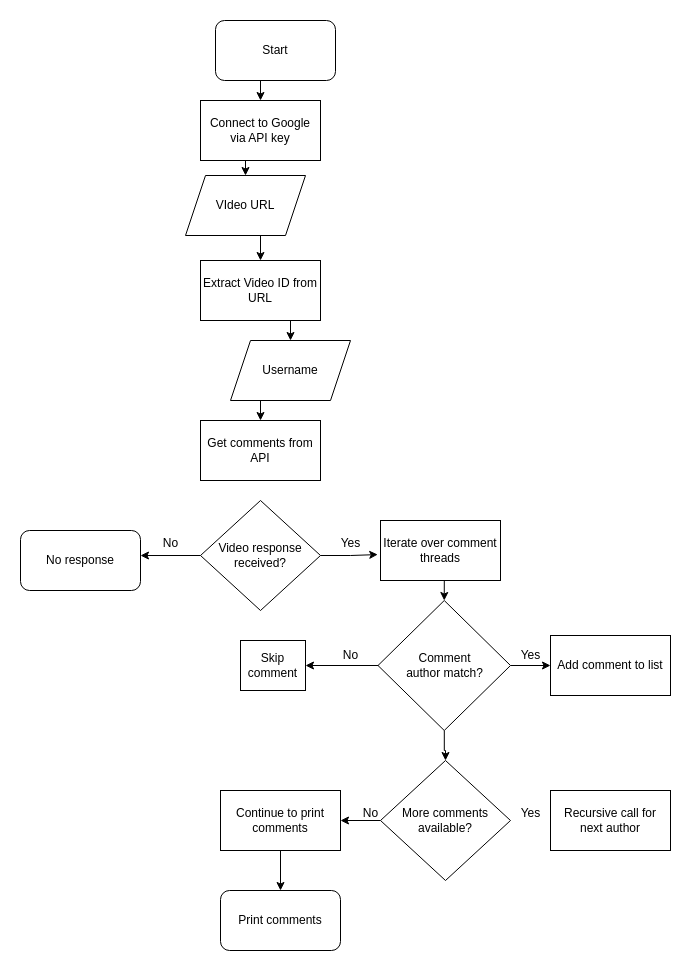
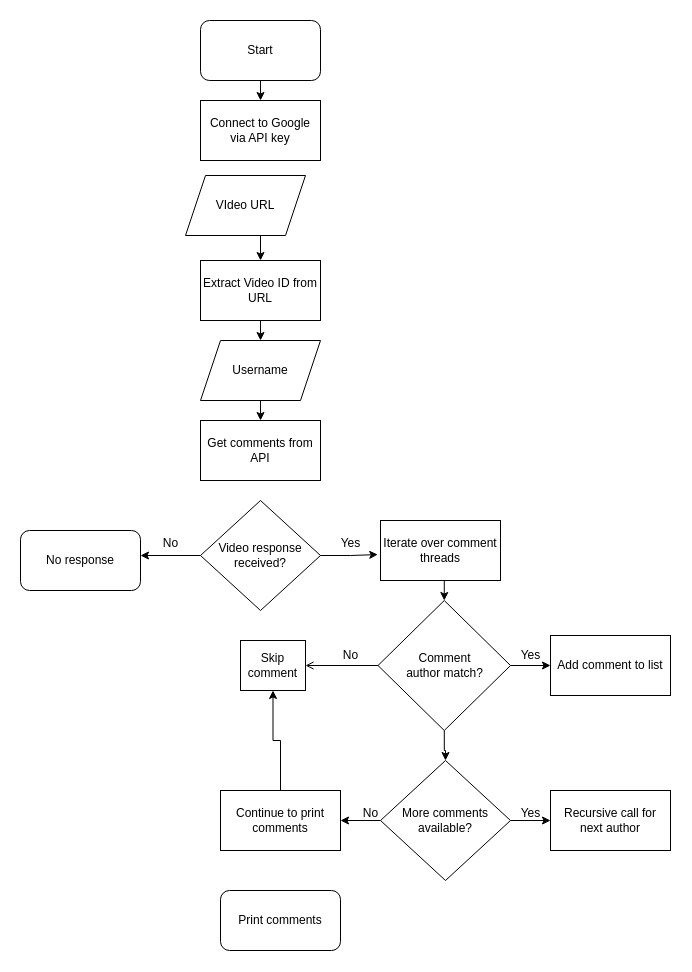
node "Start": moved (276, 51) -> (261, 51)
edge "Connect to Google via API key" -> "VIdeo URL": removed
node "Username": moved (291, 371) -> (261, 371)
edge "Comment author match?" -> "Skip comment": arrowhead classic -> open
edge "More comments available?" -> "Recursive call for next author": added
edge "Continue to print comments" -> "Print comments": now "Continue to print comments" -> "Skip comment"
